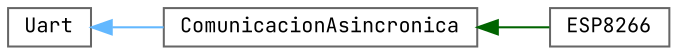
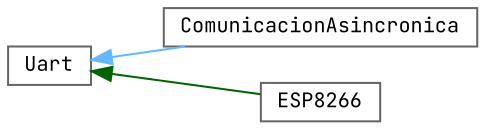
edge "ESP8266" -> "ComunicacionAsincronica": now "ESP8266" -> "Uart"
